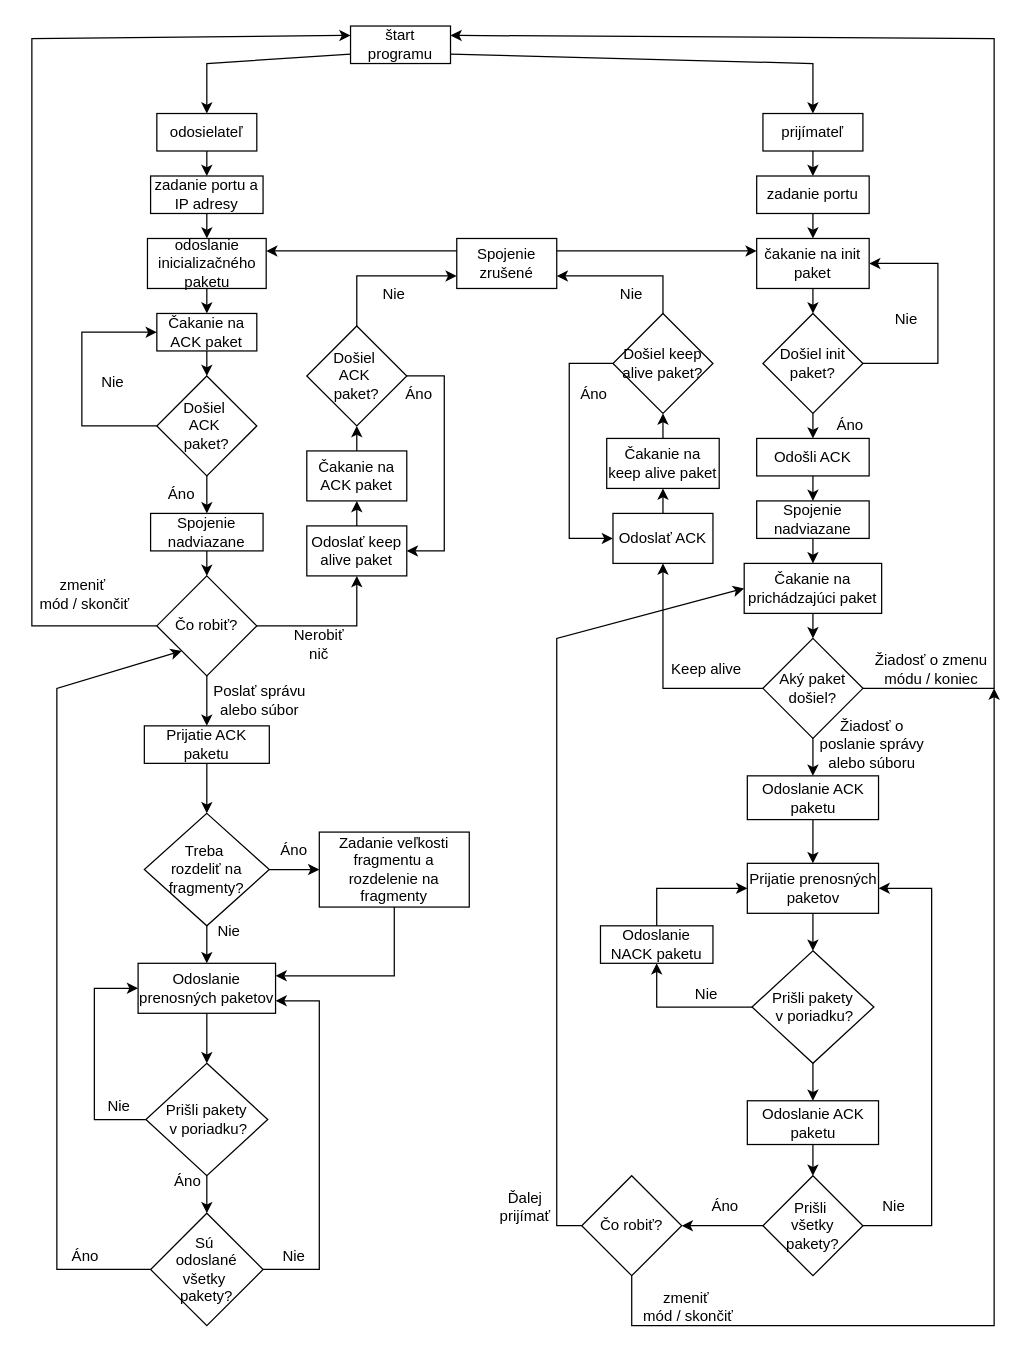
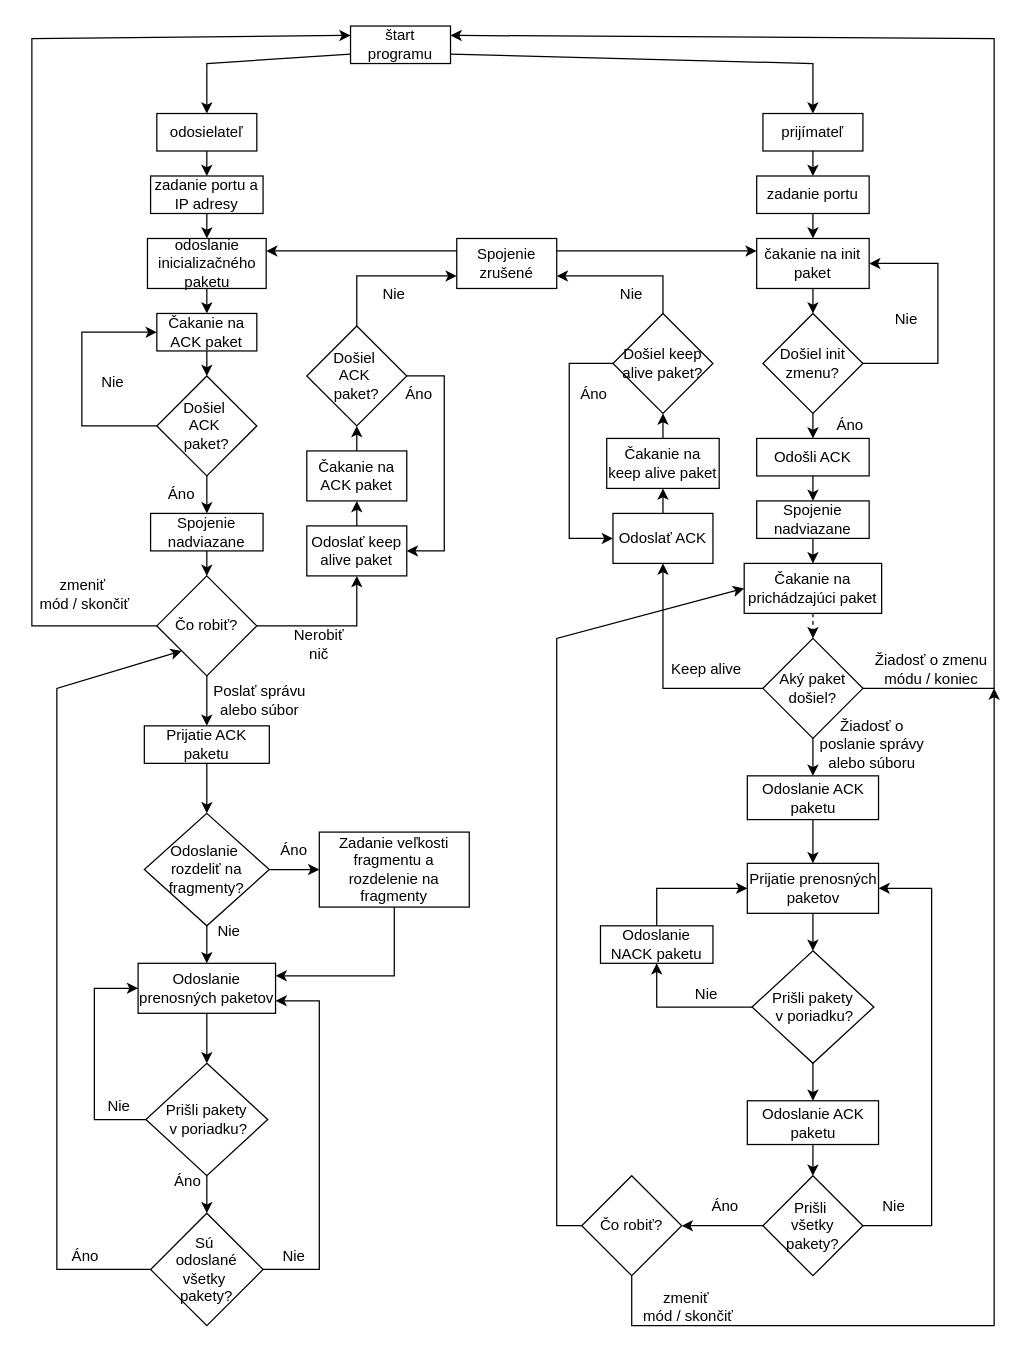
node "Došiel init paket?": label "Došiel init paket?" -> "Došiel init zmenu?"
edge "Čakanie na prichádzajúci paket" -> "Aký paket došiel?": style solid -> dashed
node "Treba rozdeliť na fragmenty?": label "Treba rozdeliť na fragmenty?" -> "Odoslanie rozdeliť na fragmenty?"
node "Ďalej prijímať": removed
